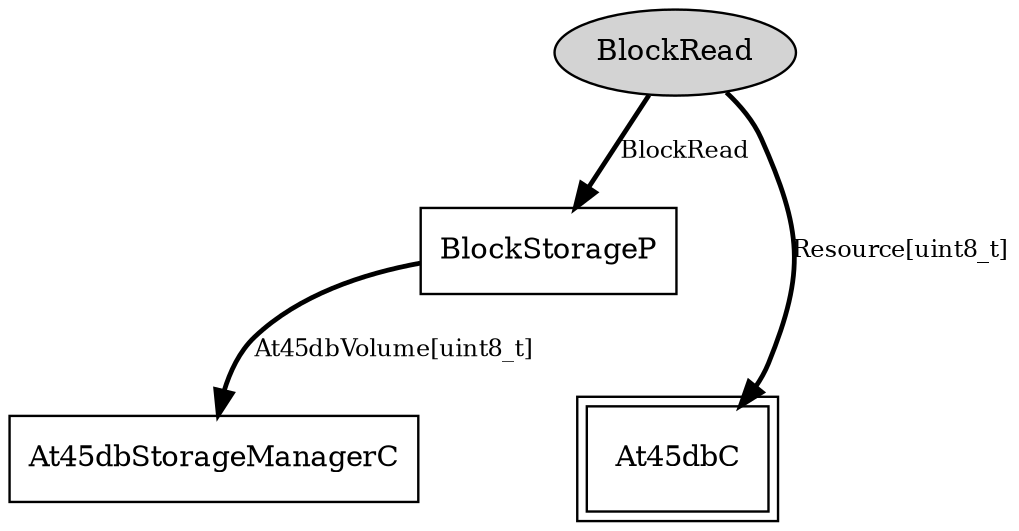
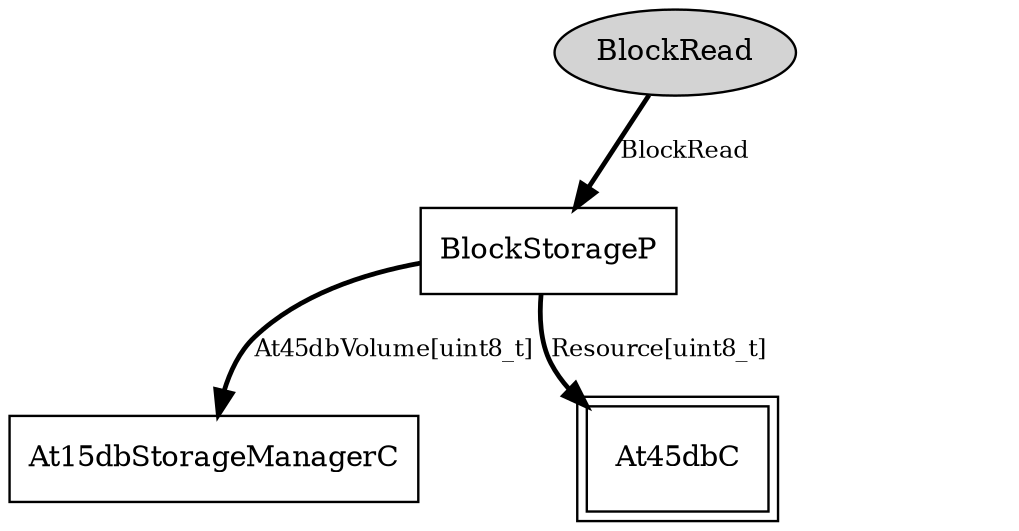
edge "BlockRead" -> "At45dbC": now "BlockStorageP" -> "At45dbC"
node "At45dbStorageManagerC": label "At45dbStorageManagerC" -> "At15dbStorageManagerC"
